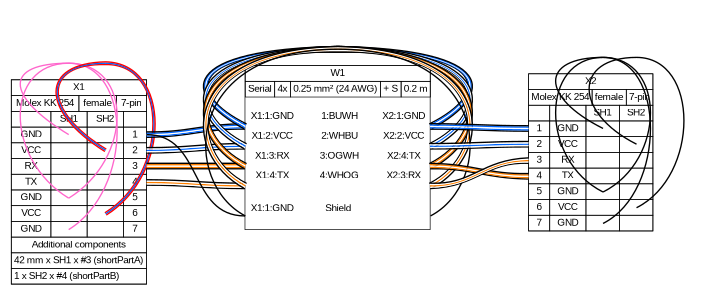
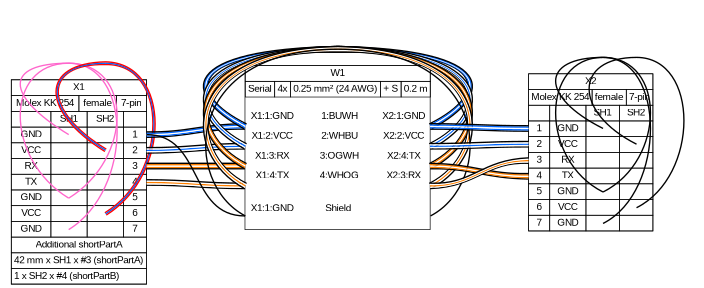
node "X1": text "Additional components" -> "Additional shortPartA"
